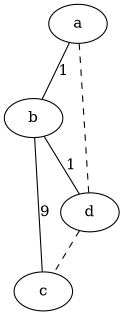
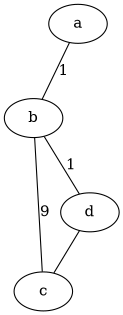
edge "a" -- "d": removed
edge "d" -- "c": style dashed -> solid
